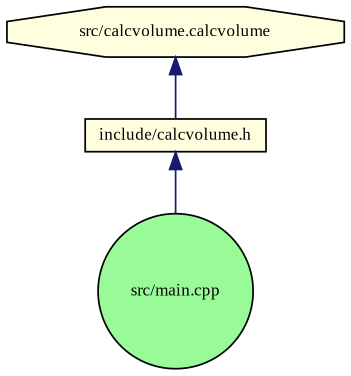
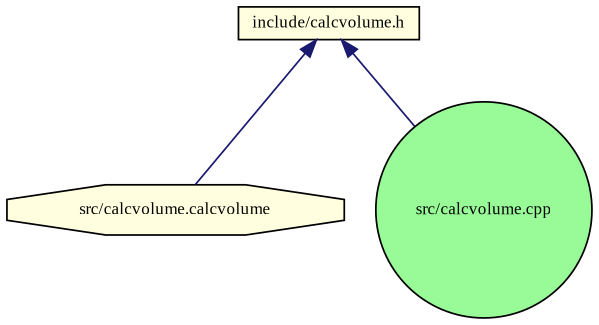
edge "include/calcvolume.h" -> "src/calcvolume.calcvolume": reversed
node "src/main.cpp": label "src/main.cpp" -> "src/calcvolume.cpp"
